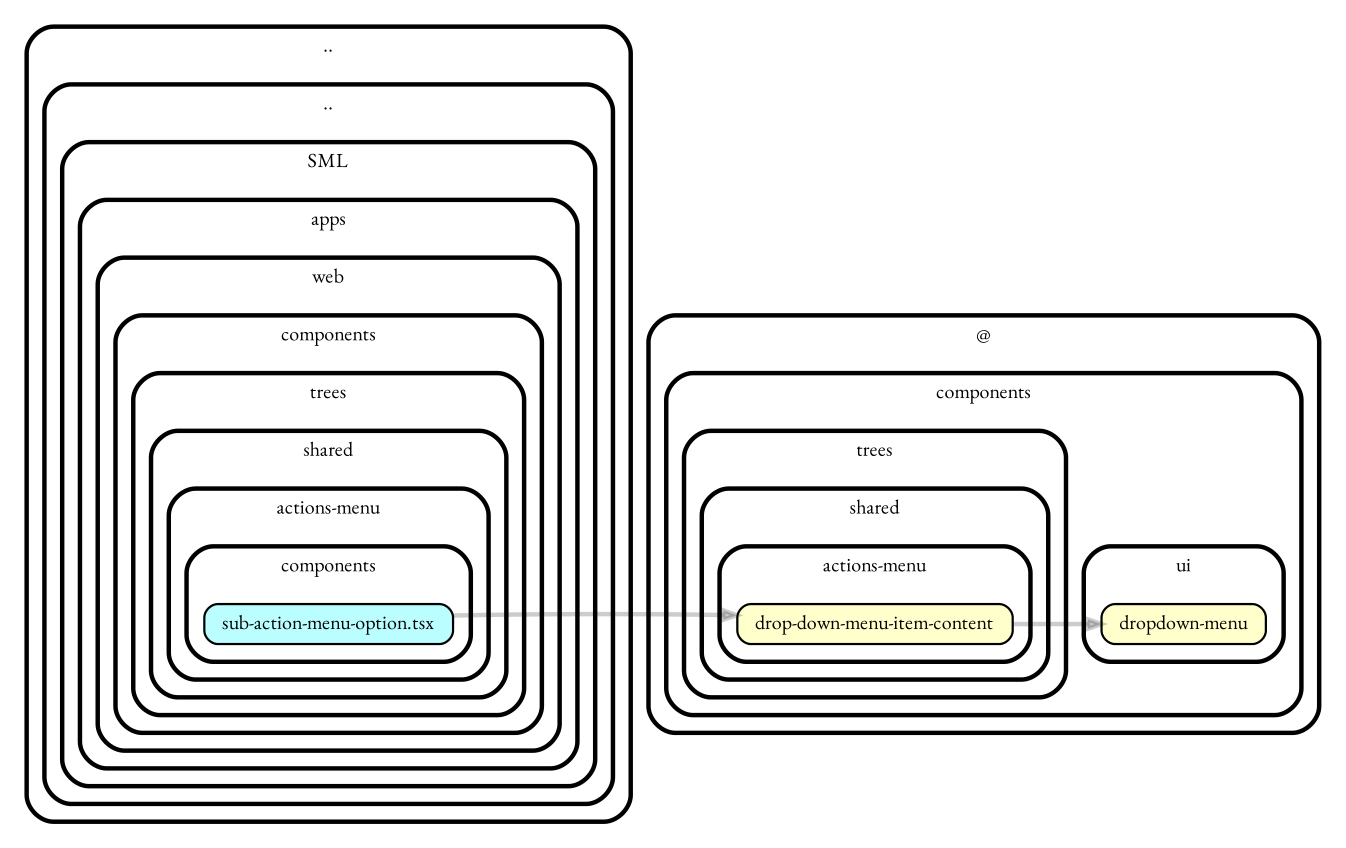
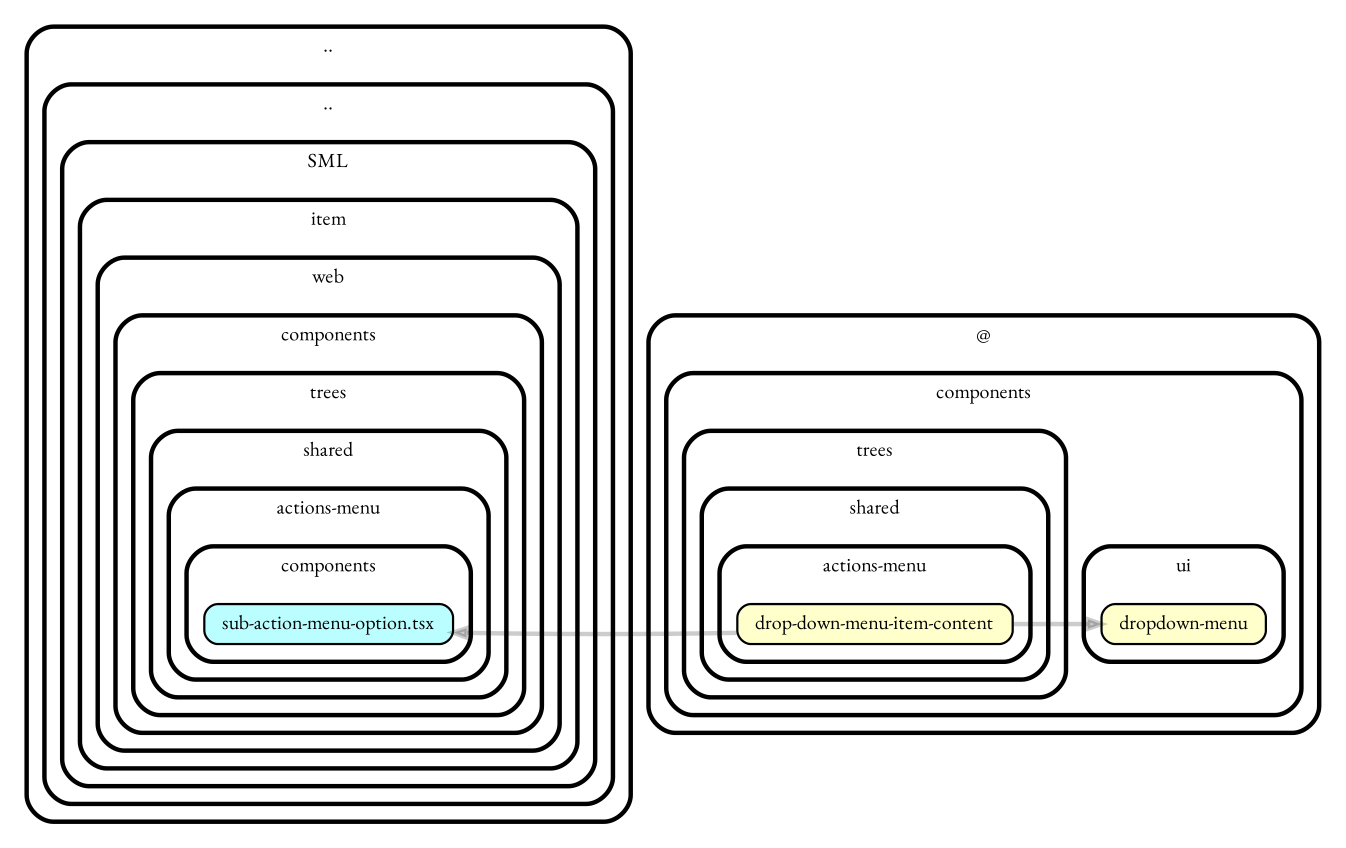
cluster "apps": label "apps" -> "item"
edge "sub-action-menu-option.tsx" -> "drop-down-menu-item-content": reversed
